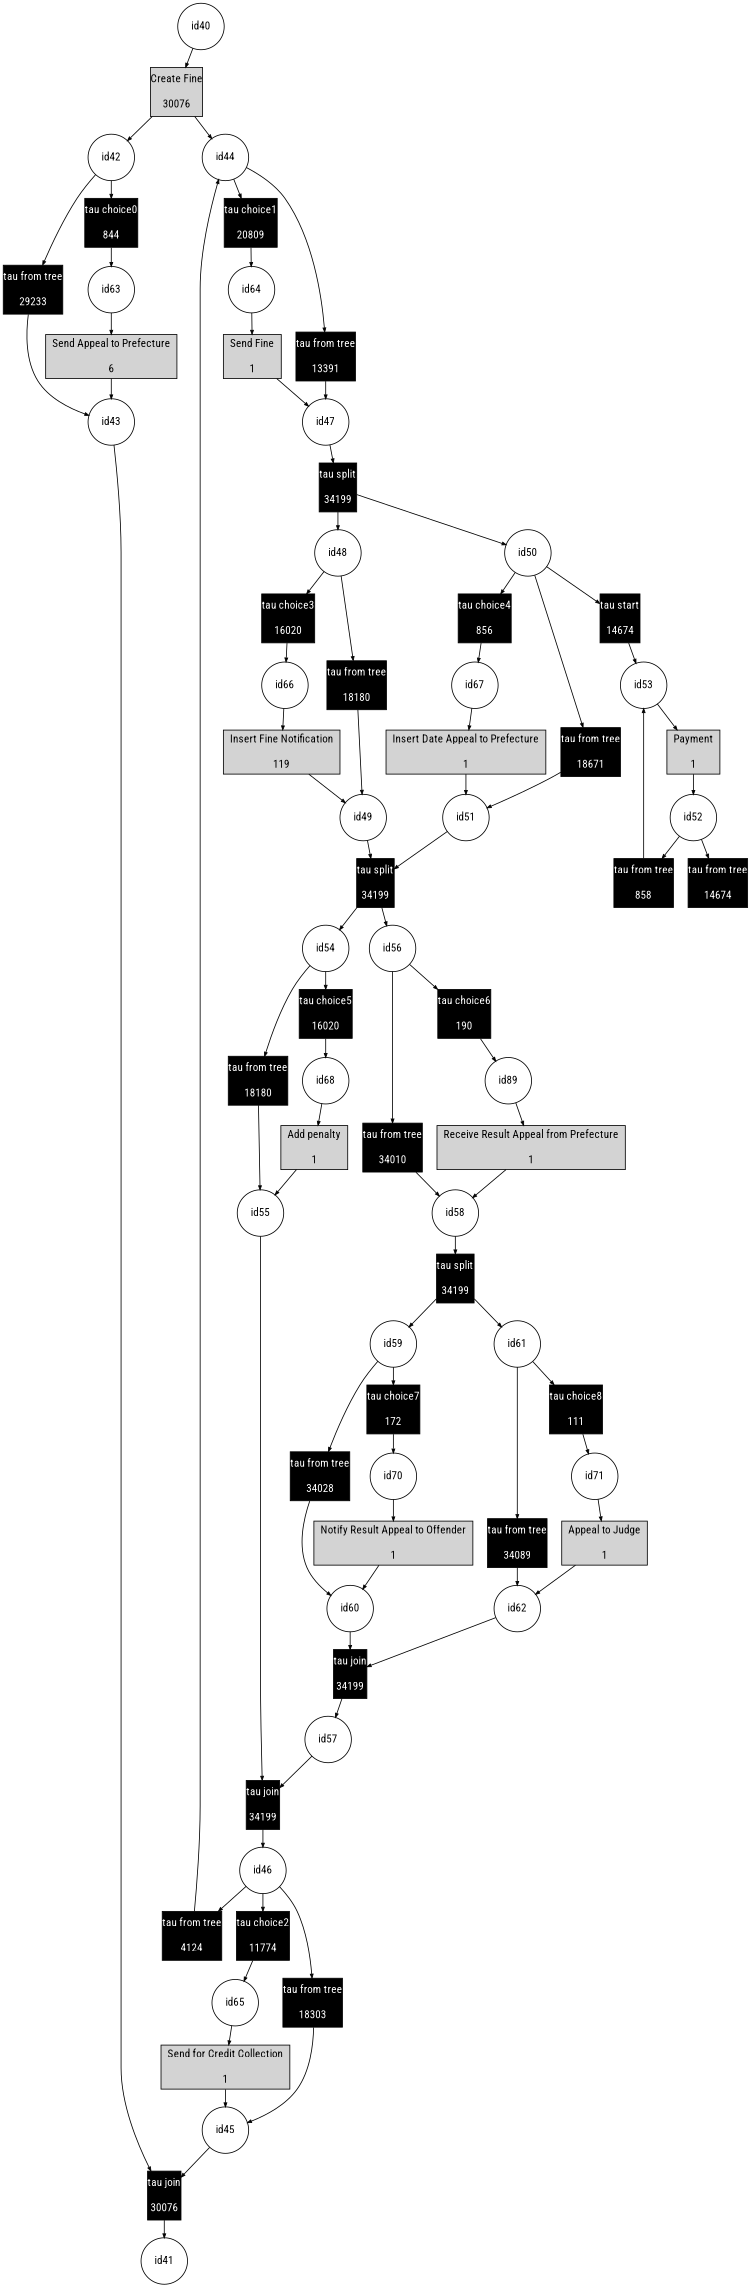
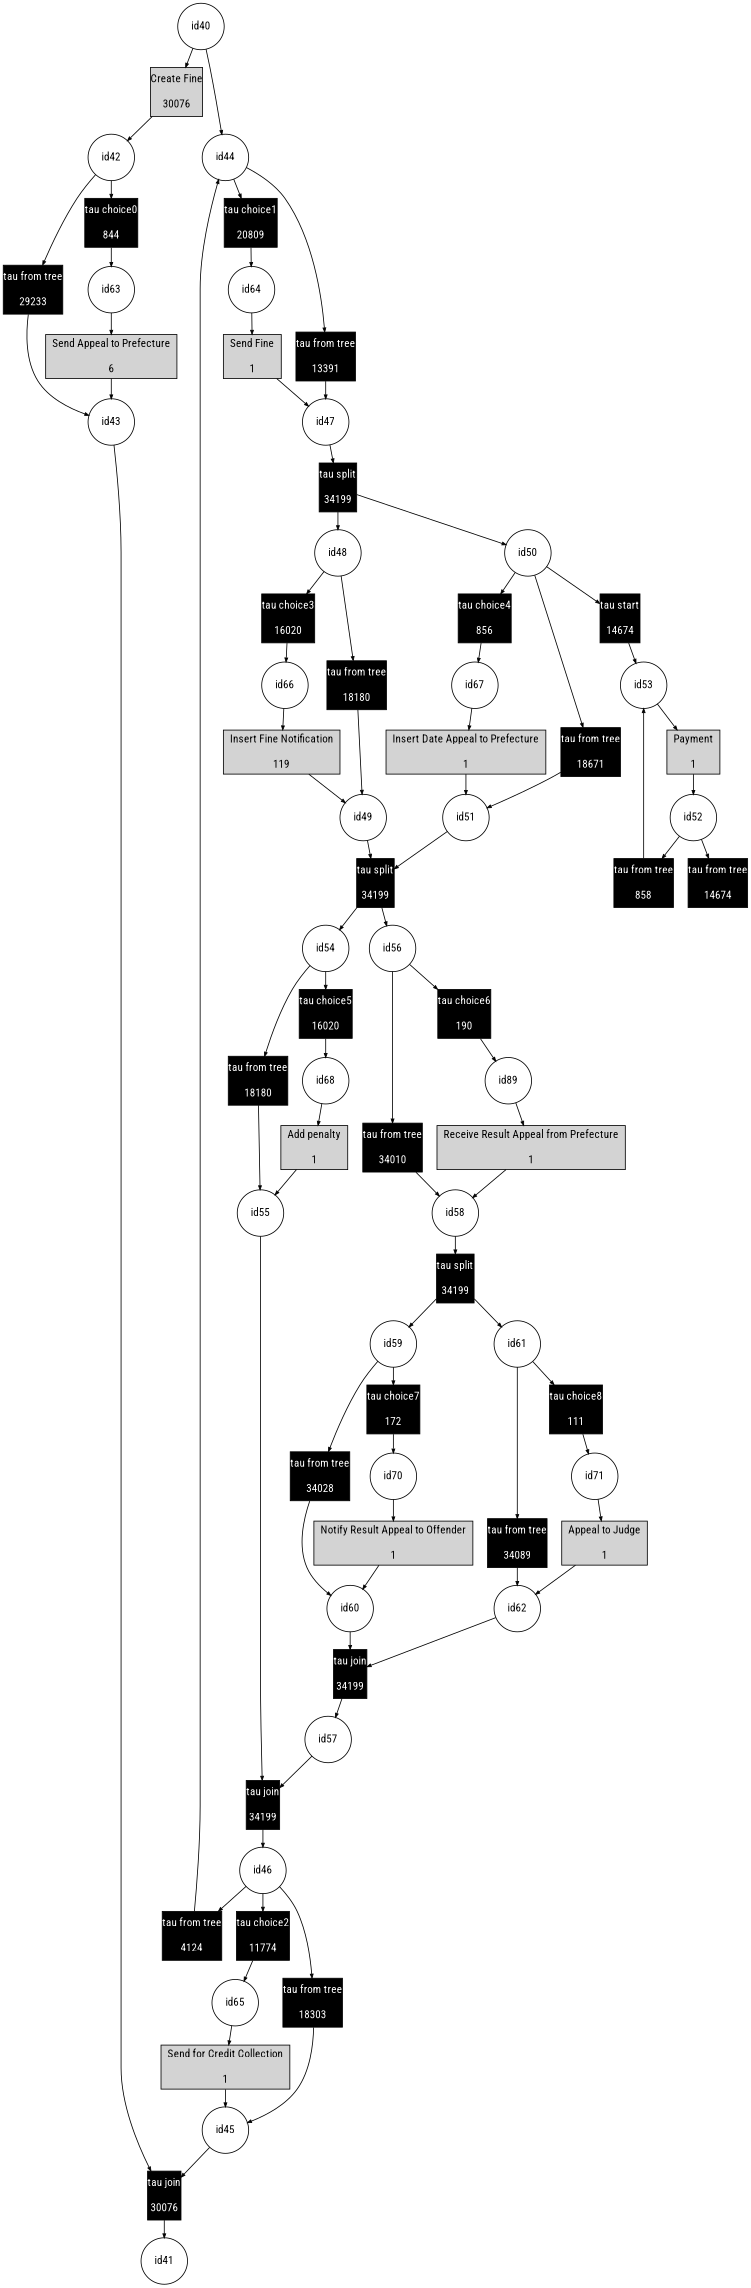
edge "Create Fine 30076" -> "id44": now "id40" -> "id44"
